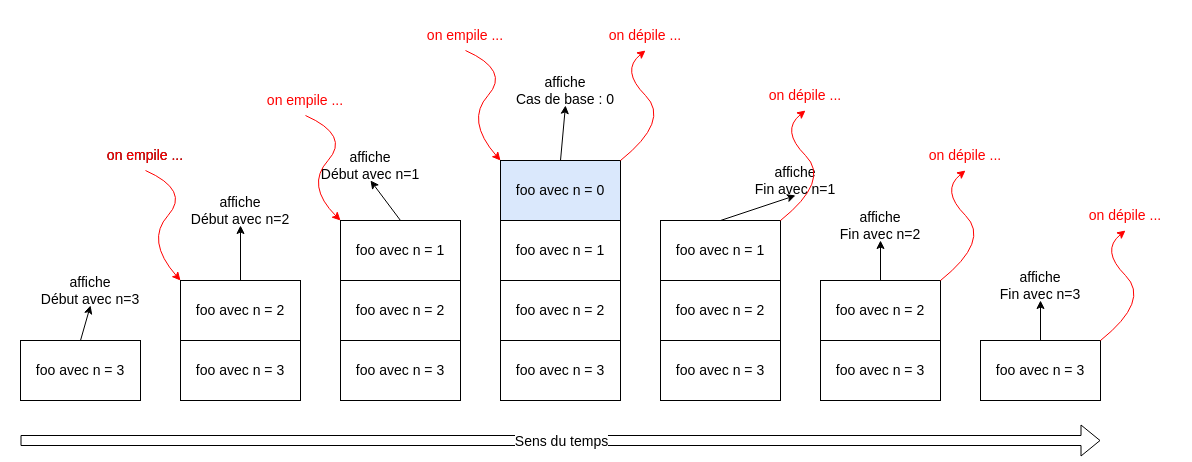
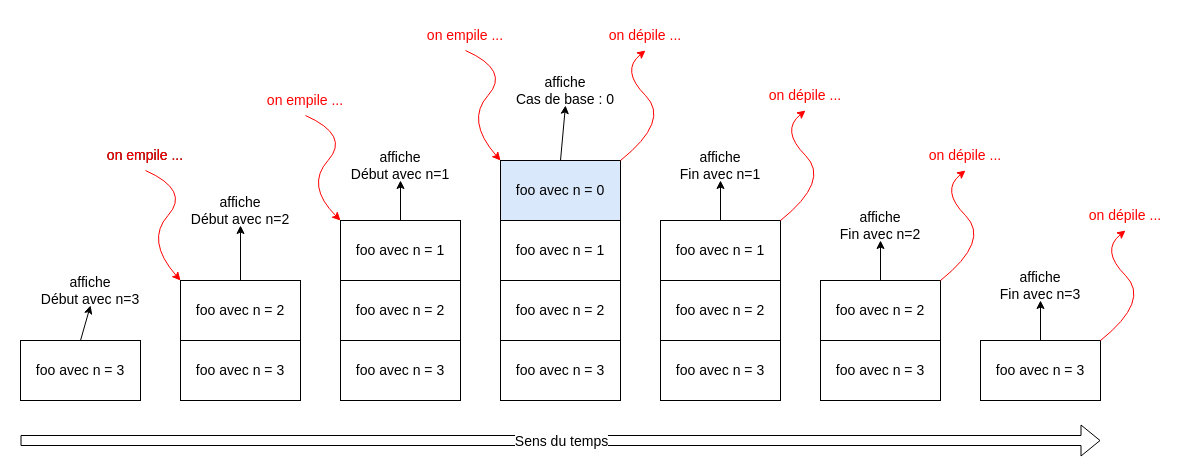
node "affiche Début avec n=1": moved (371, 166) -> (401, 166)
node "affiche Fin avec n=1": moved (796, 181) -> (721, 166)
